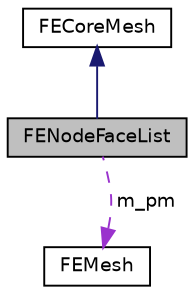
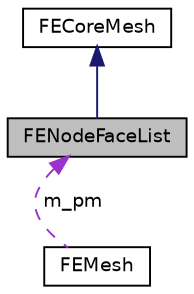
edge "FENodeFaceList" -> "FEMesh": reversed
